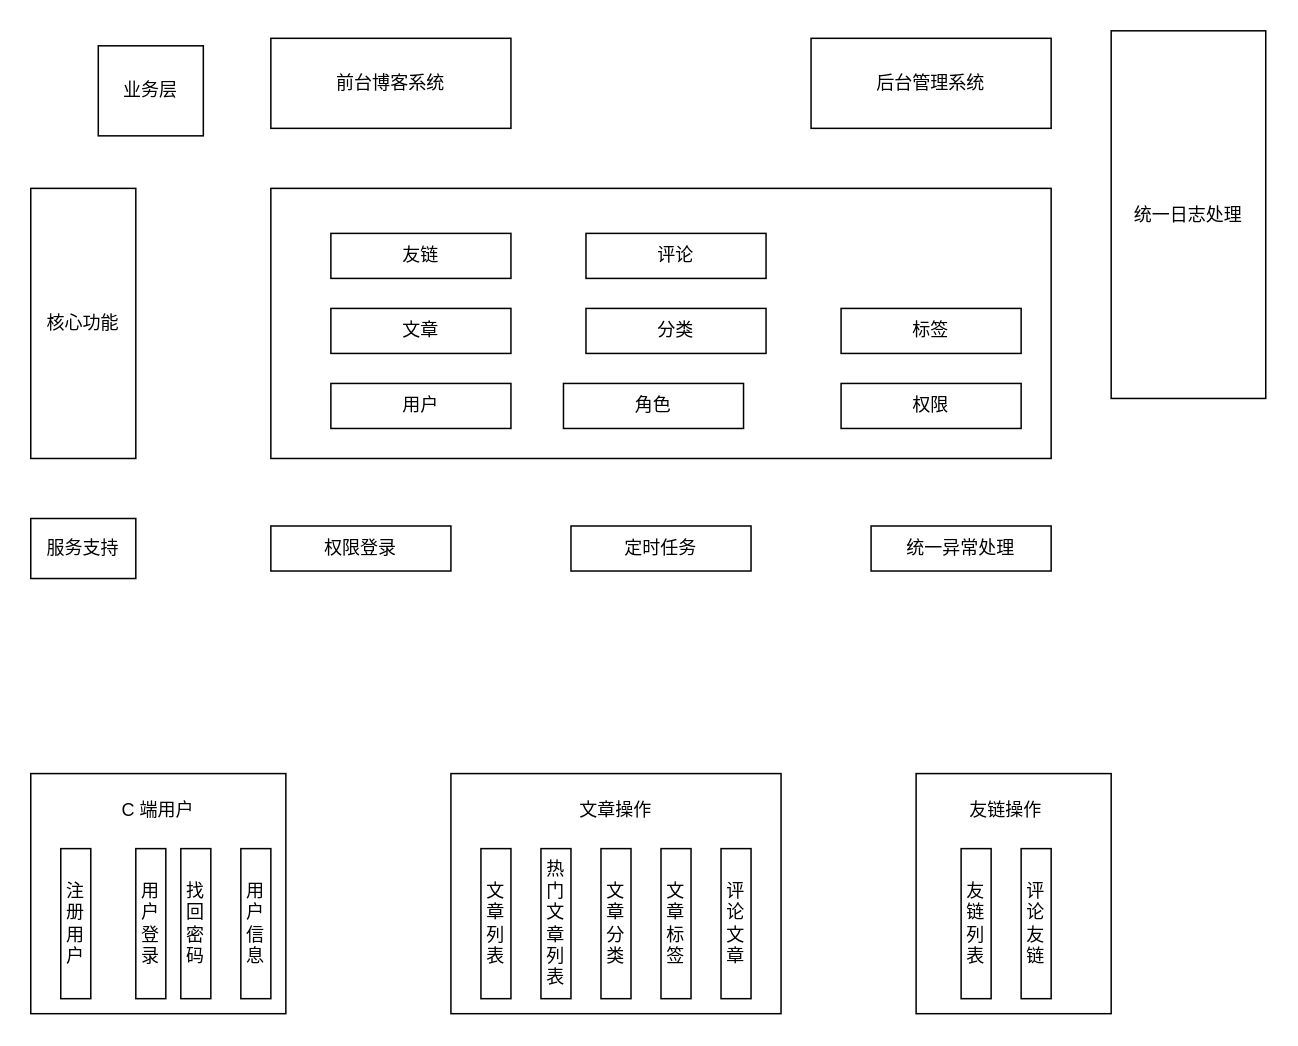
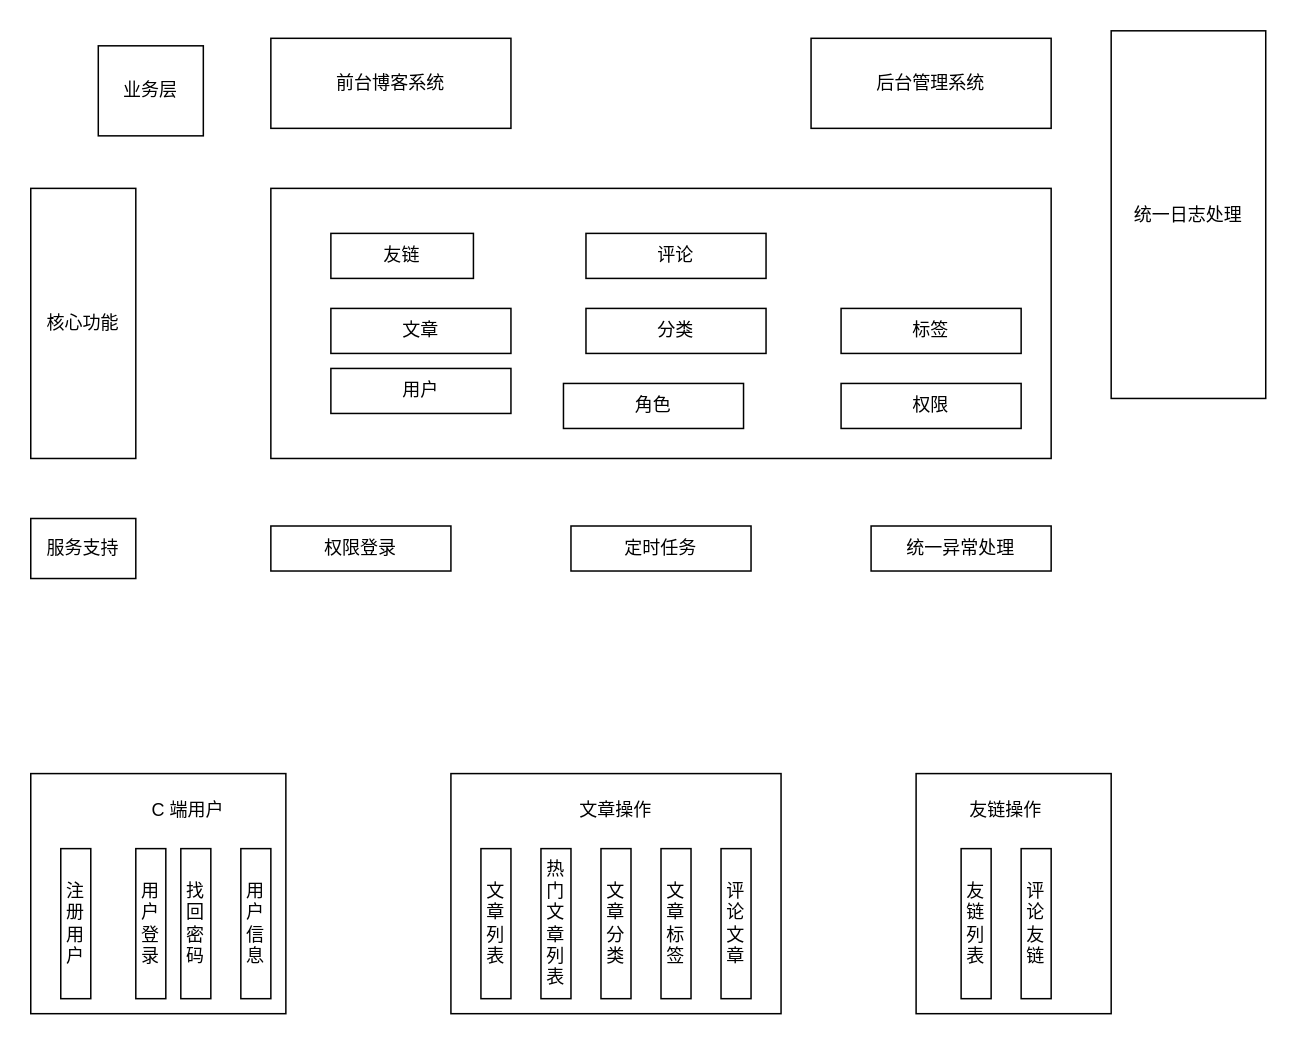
node "友链": size 180x45 -> 143x45
node "用户": moved (421, 406) -> (421, 391)
node "C 端用户": moved (158, 811) -> (188, 811)
